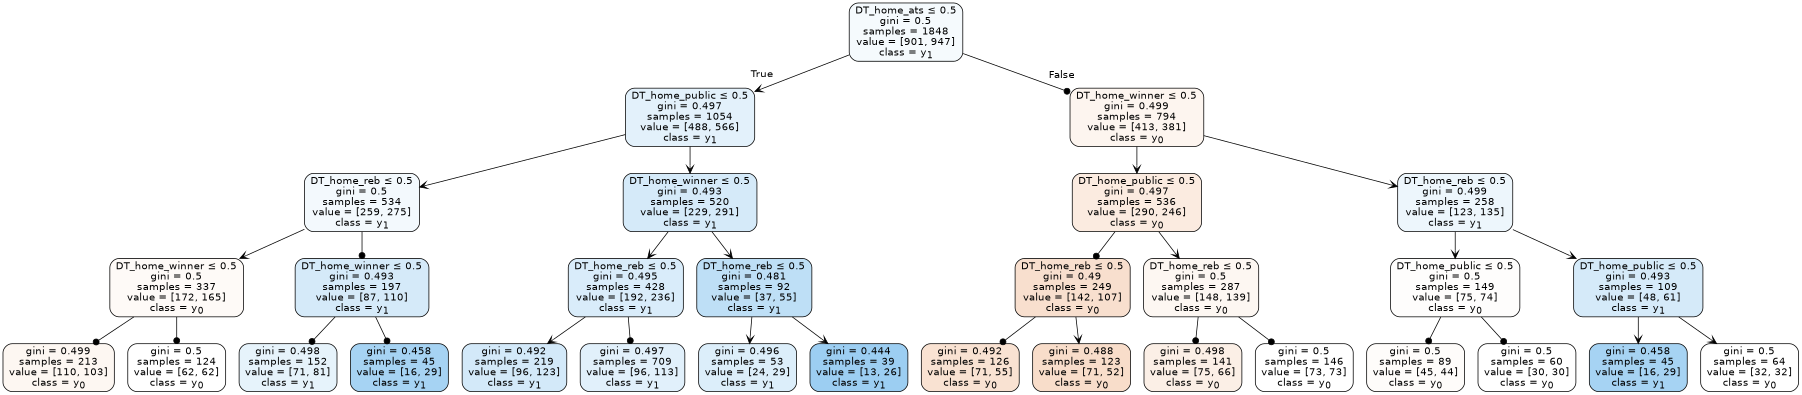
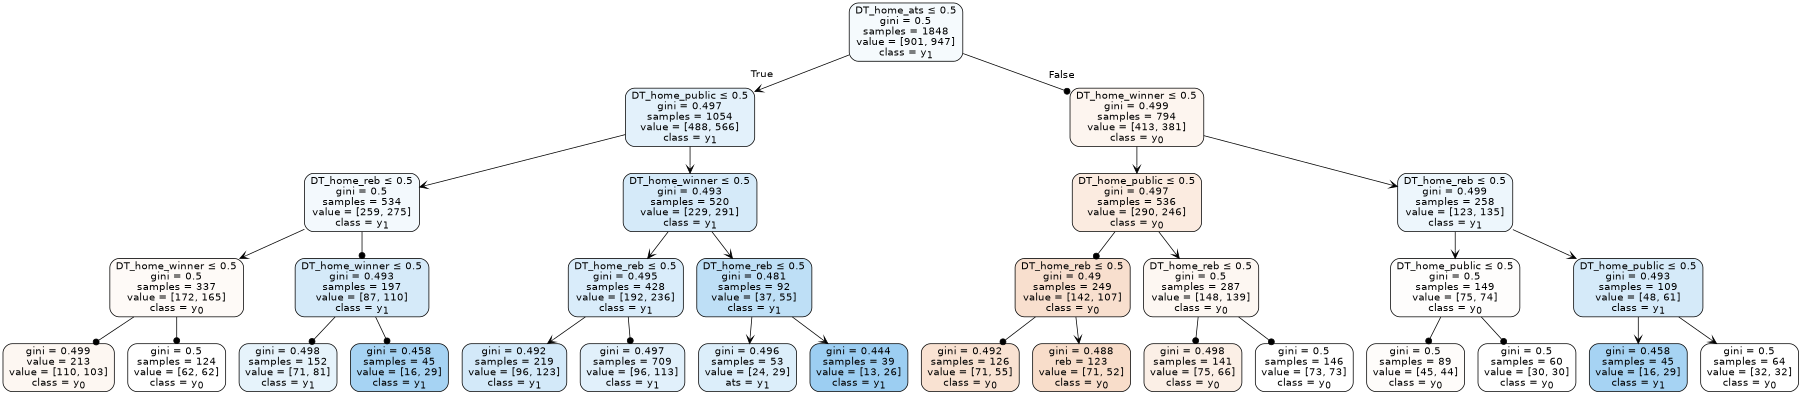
node "gini = 0.499": text "samples = 213" -> "value = 213"
node "gini = 0.488": text "samples = 123" -> "reb = 123"
node "gini = 0.496": text "class = y" -> "ats = y"
